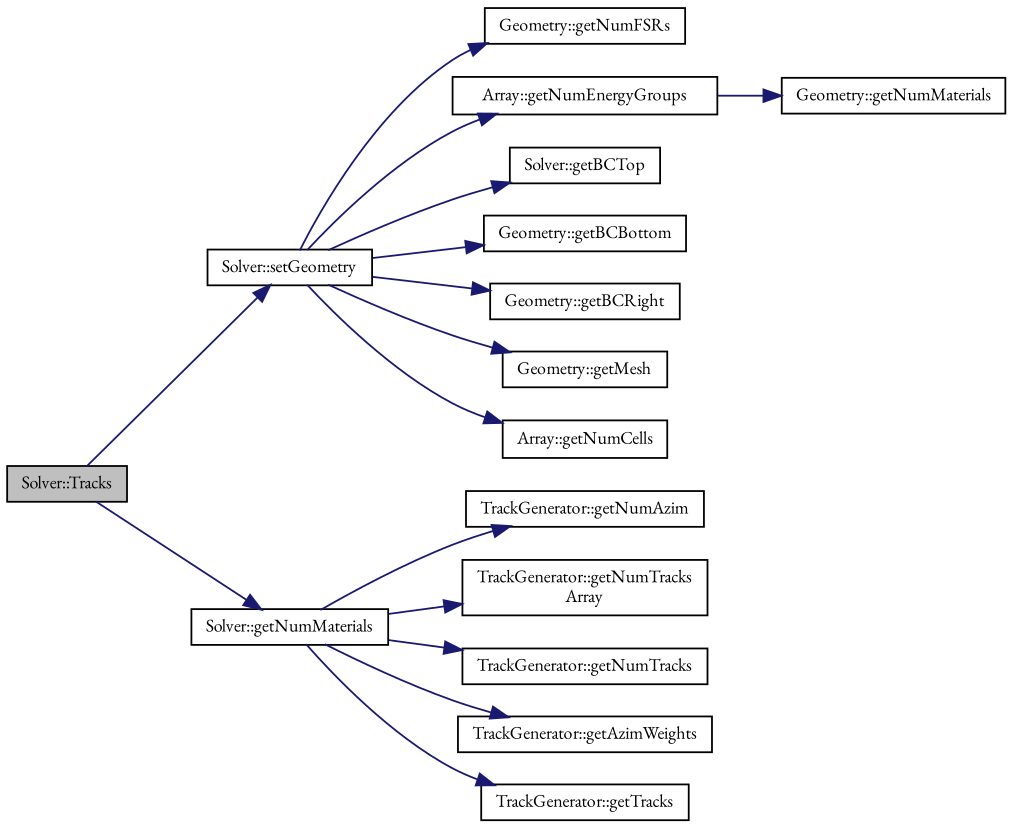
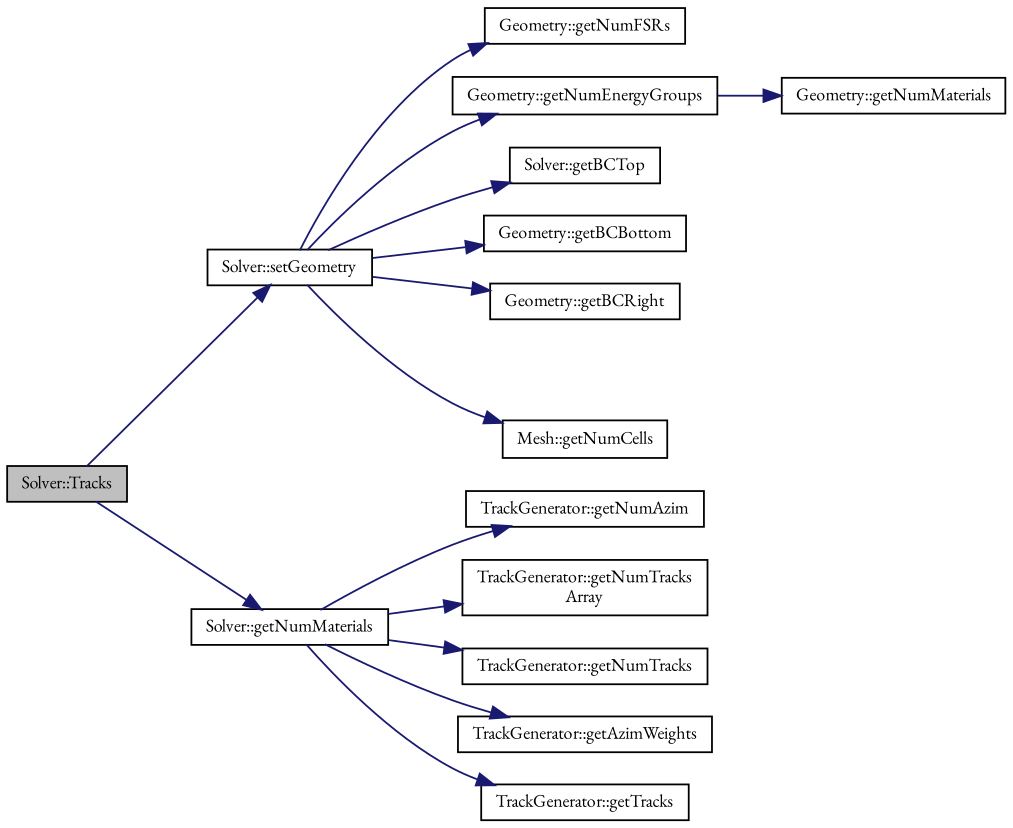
node "Array::getNumEnergyGroups": label "Array::getNumEnergyGroups" -> "Geometry::getNumEnergyGroups"
node "Geometry::getMesh": removed
node "Array::getNumCells": label "Array::getNumCells" -> "Mesh::getNumCells"
